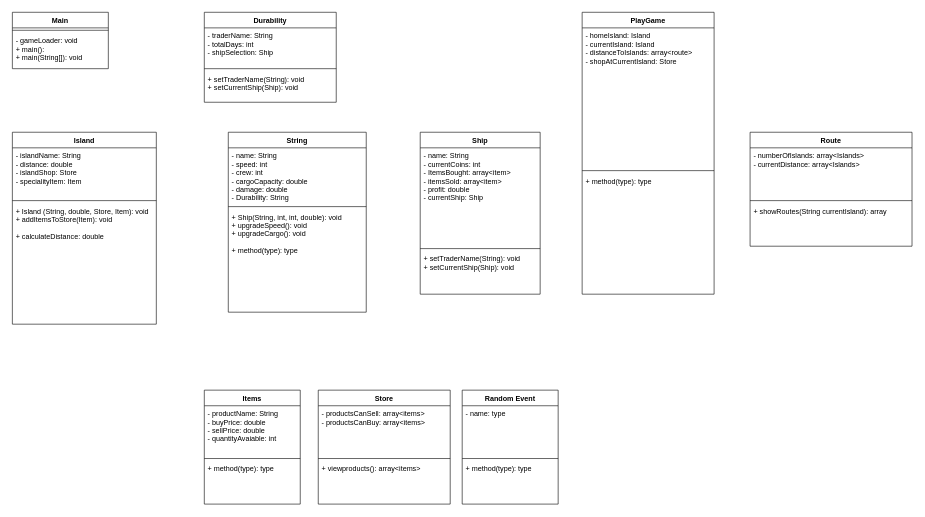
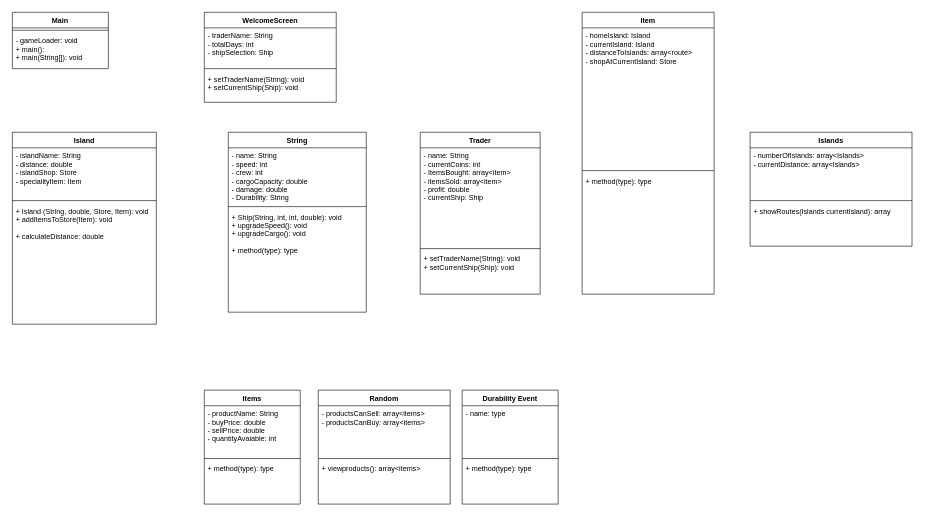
node "Durability": label "Durability" -> "WelcomeScreen"
node "PlayGame": label "PlayGame" -> "Item"
node "Ship": label "Ship" -> "Trader"
node "Route": label "Route" -> "Islands"
node "+ showRoutes(String currentIsland): array": label "+ showRoutes(String currentIsland): array" -> "+ showRoutes(Islands currentIsland): array"
node "Store": label "Store" -> "Random"
node "Random Event": label "Random Event" -> "Durability Event"
